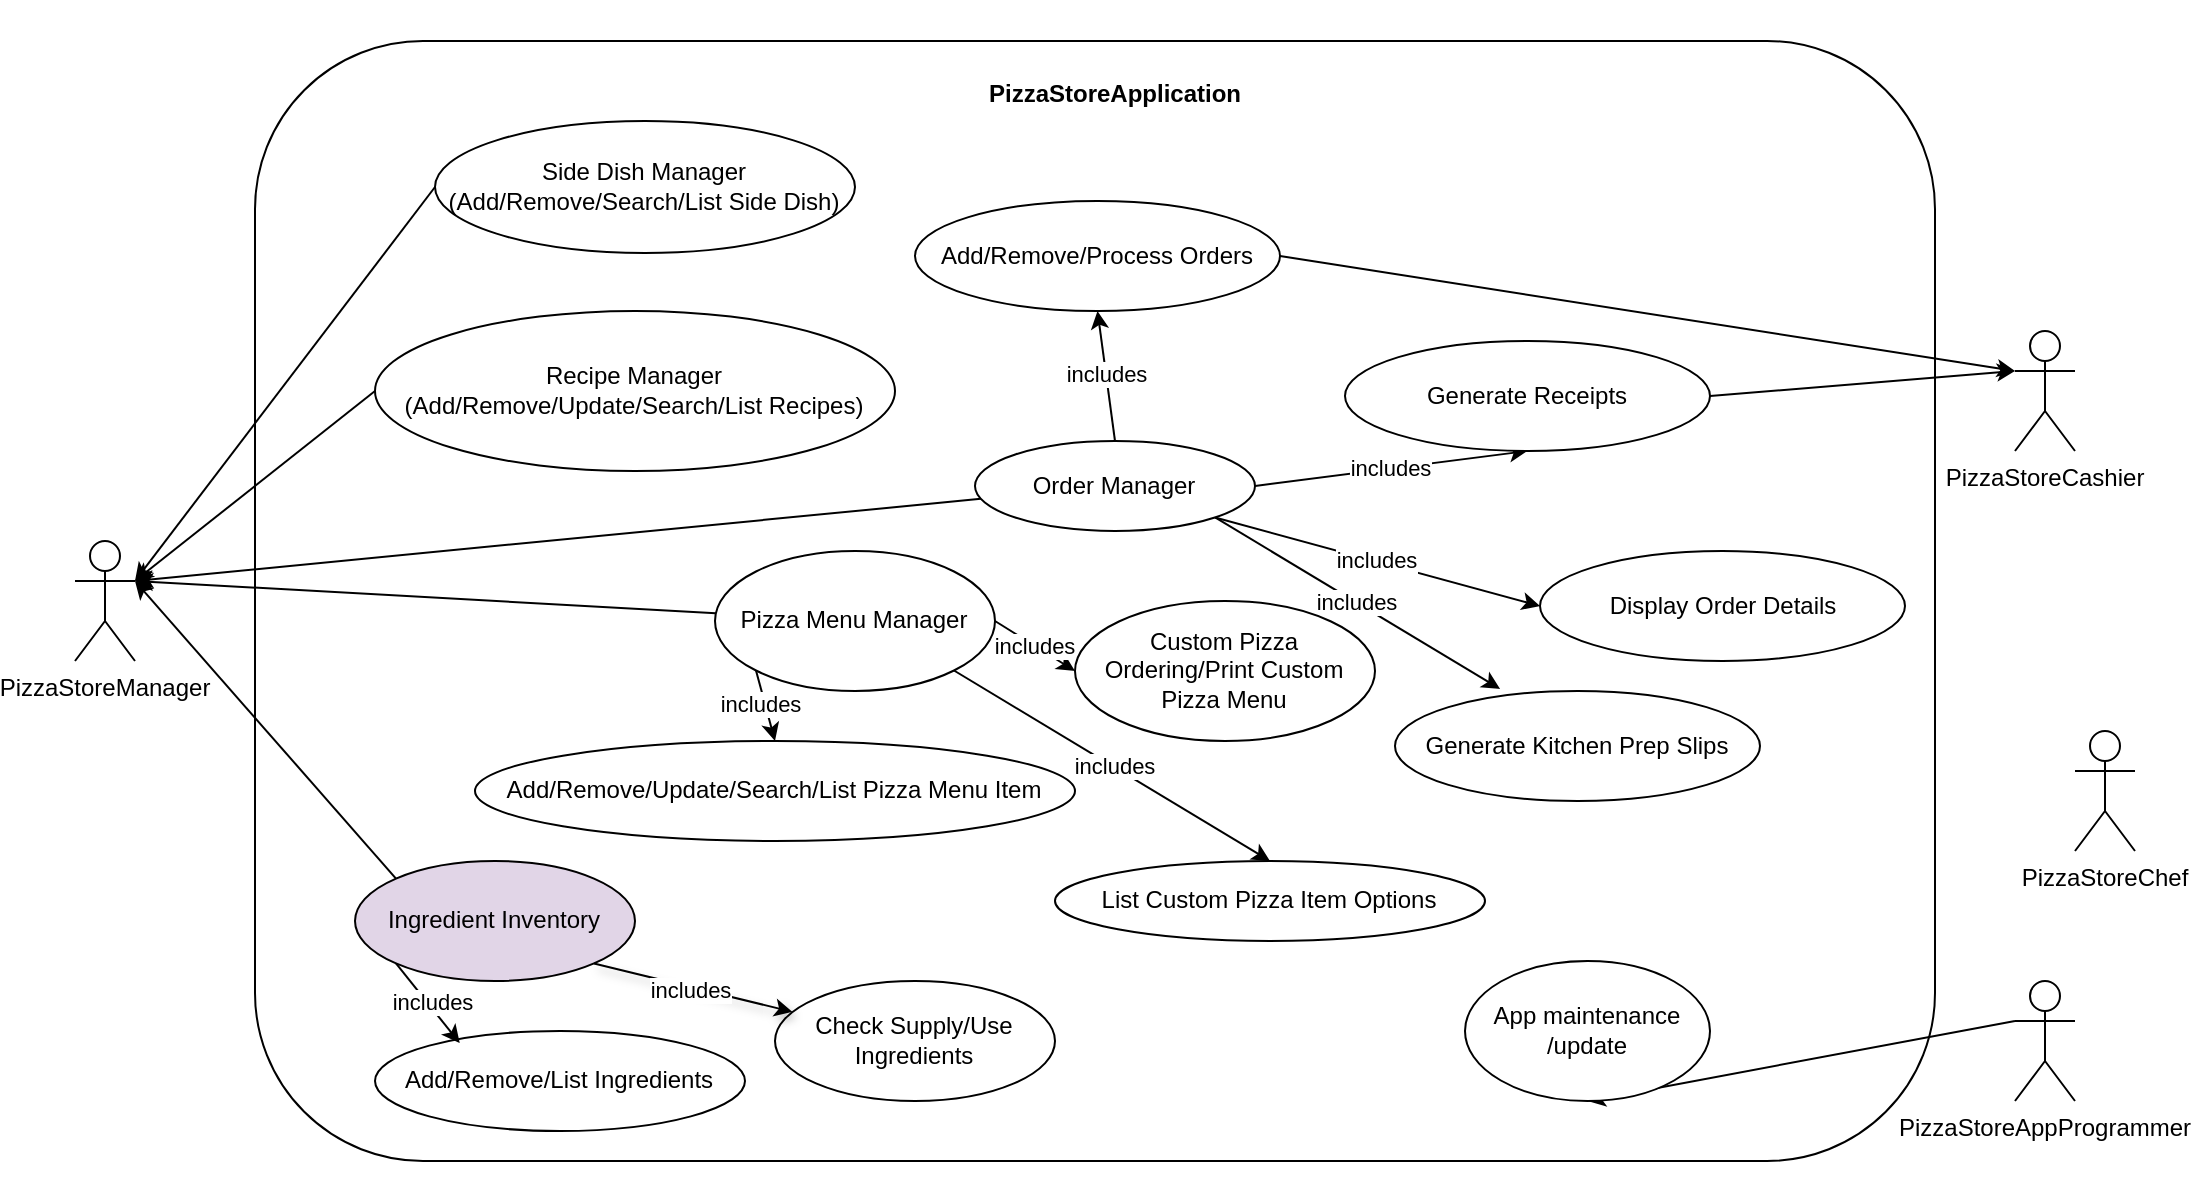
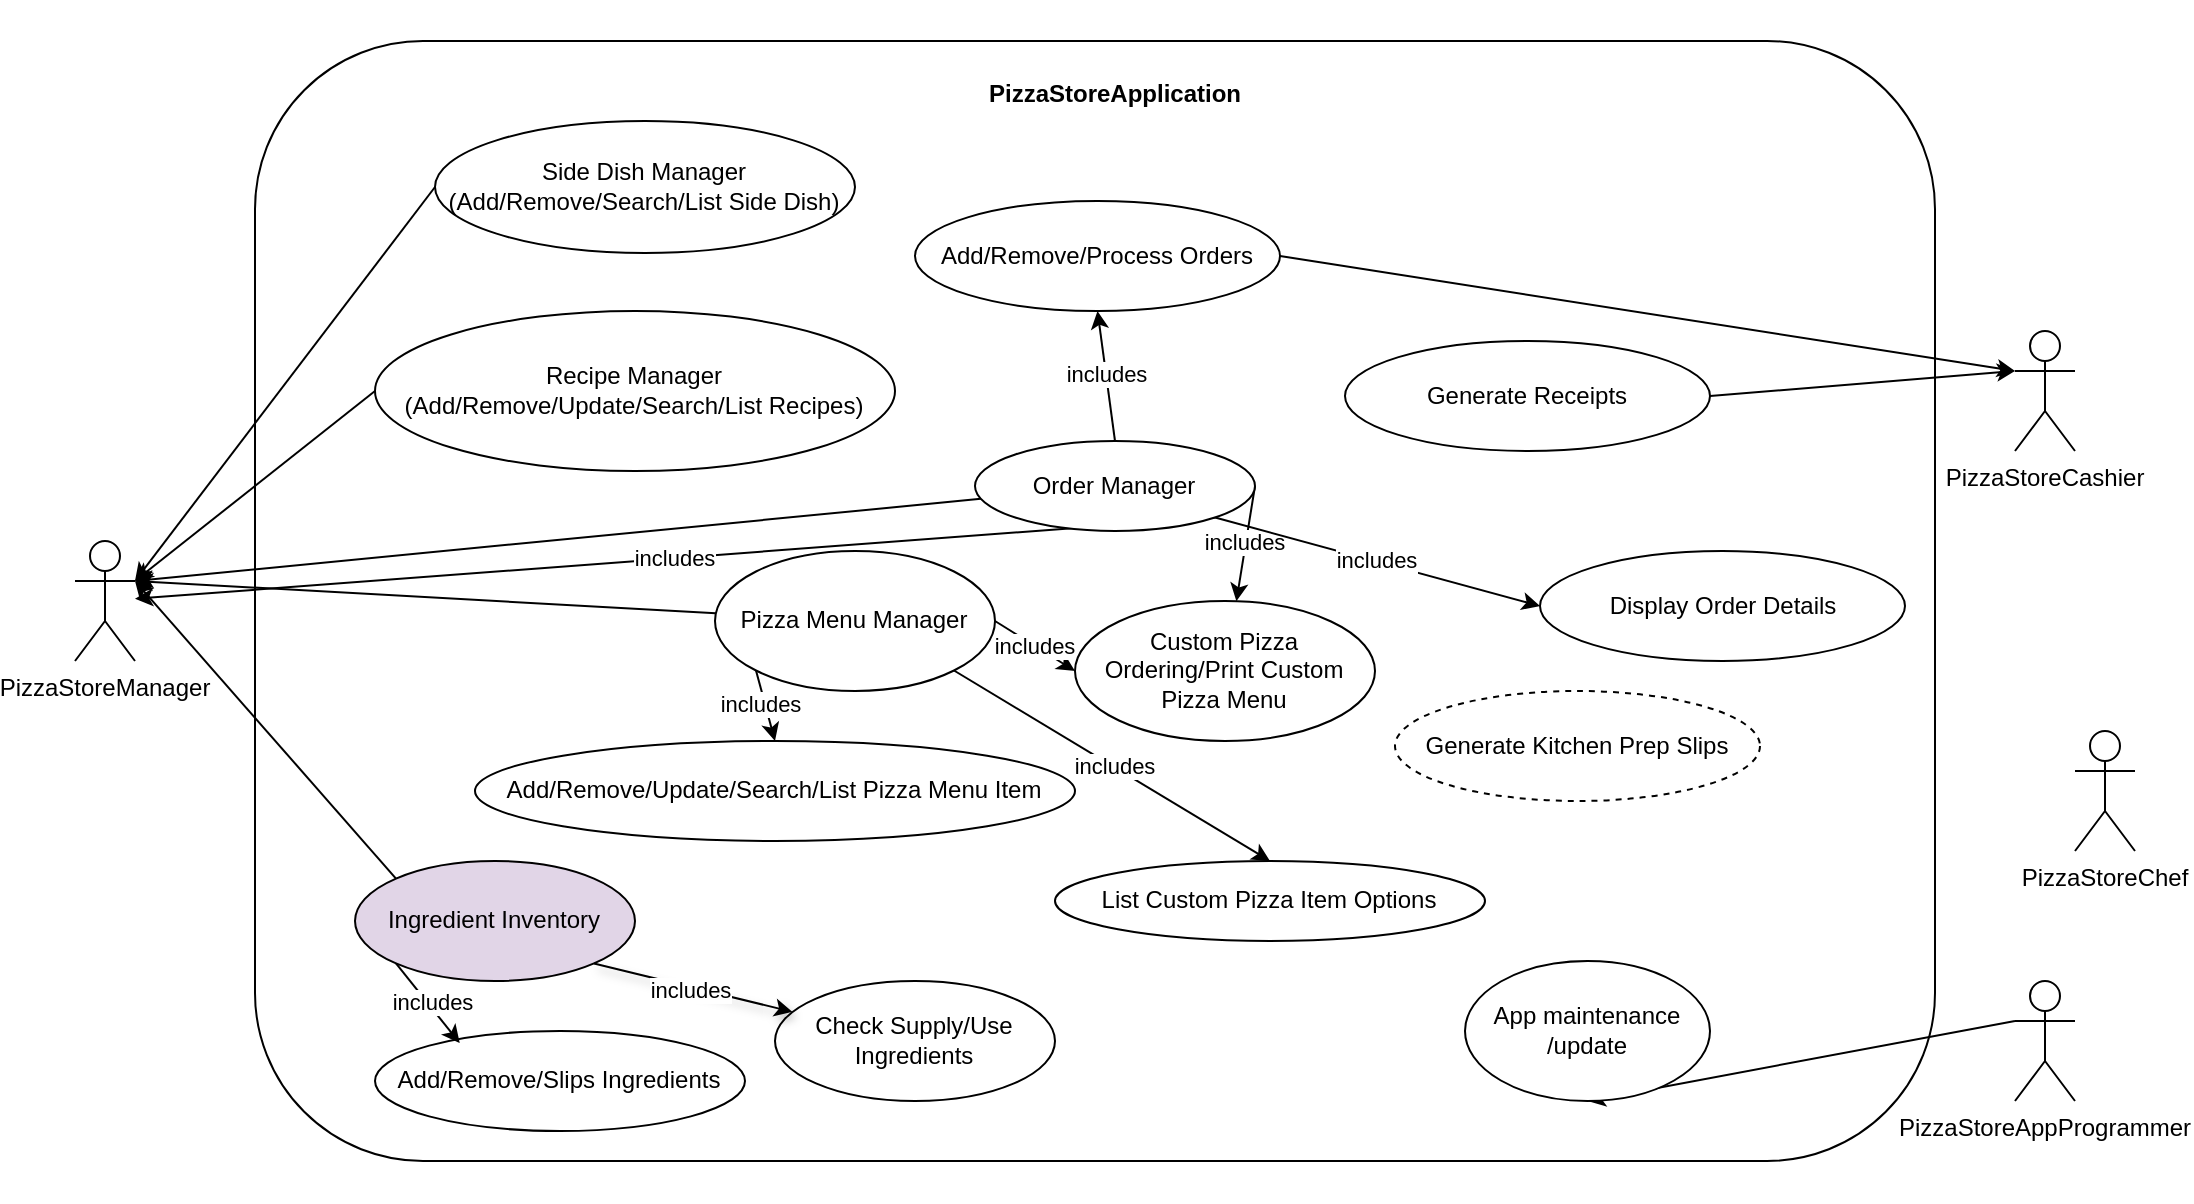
edge "Order Manager" -> "Generate Receipts": now "Order Manager" -> "Custom Pizza Ordering/Print Custom Pizza Menu"
edge "Order Manager" -> "Generate Kitchen Prep Slips": now "Order Manager" -> "PizzaStoreManager"
node "Generate Kitchen Prep Slips": style solid -> dashed
node "Add/Remove/List Ingredients": label "Add/Remove/List Ingredients" -> "Add/Remove/Slips Ingredients"
